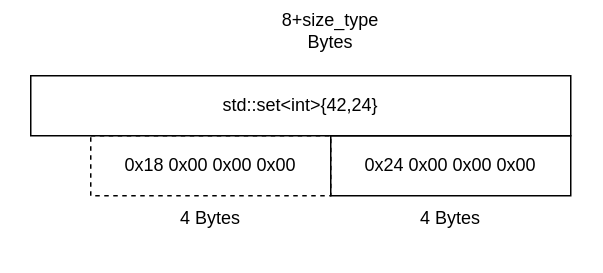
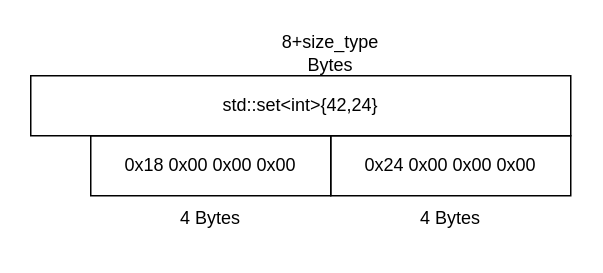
node "8+size_type Bytes": moved (331, 31) -> (331, 53)
node "0x18 0x00 0x00 0x00": style dashed -> solid
